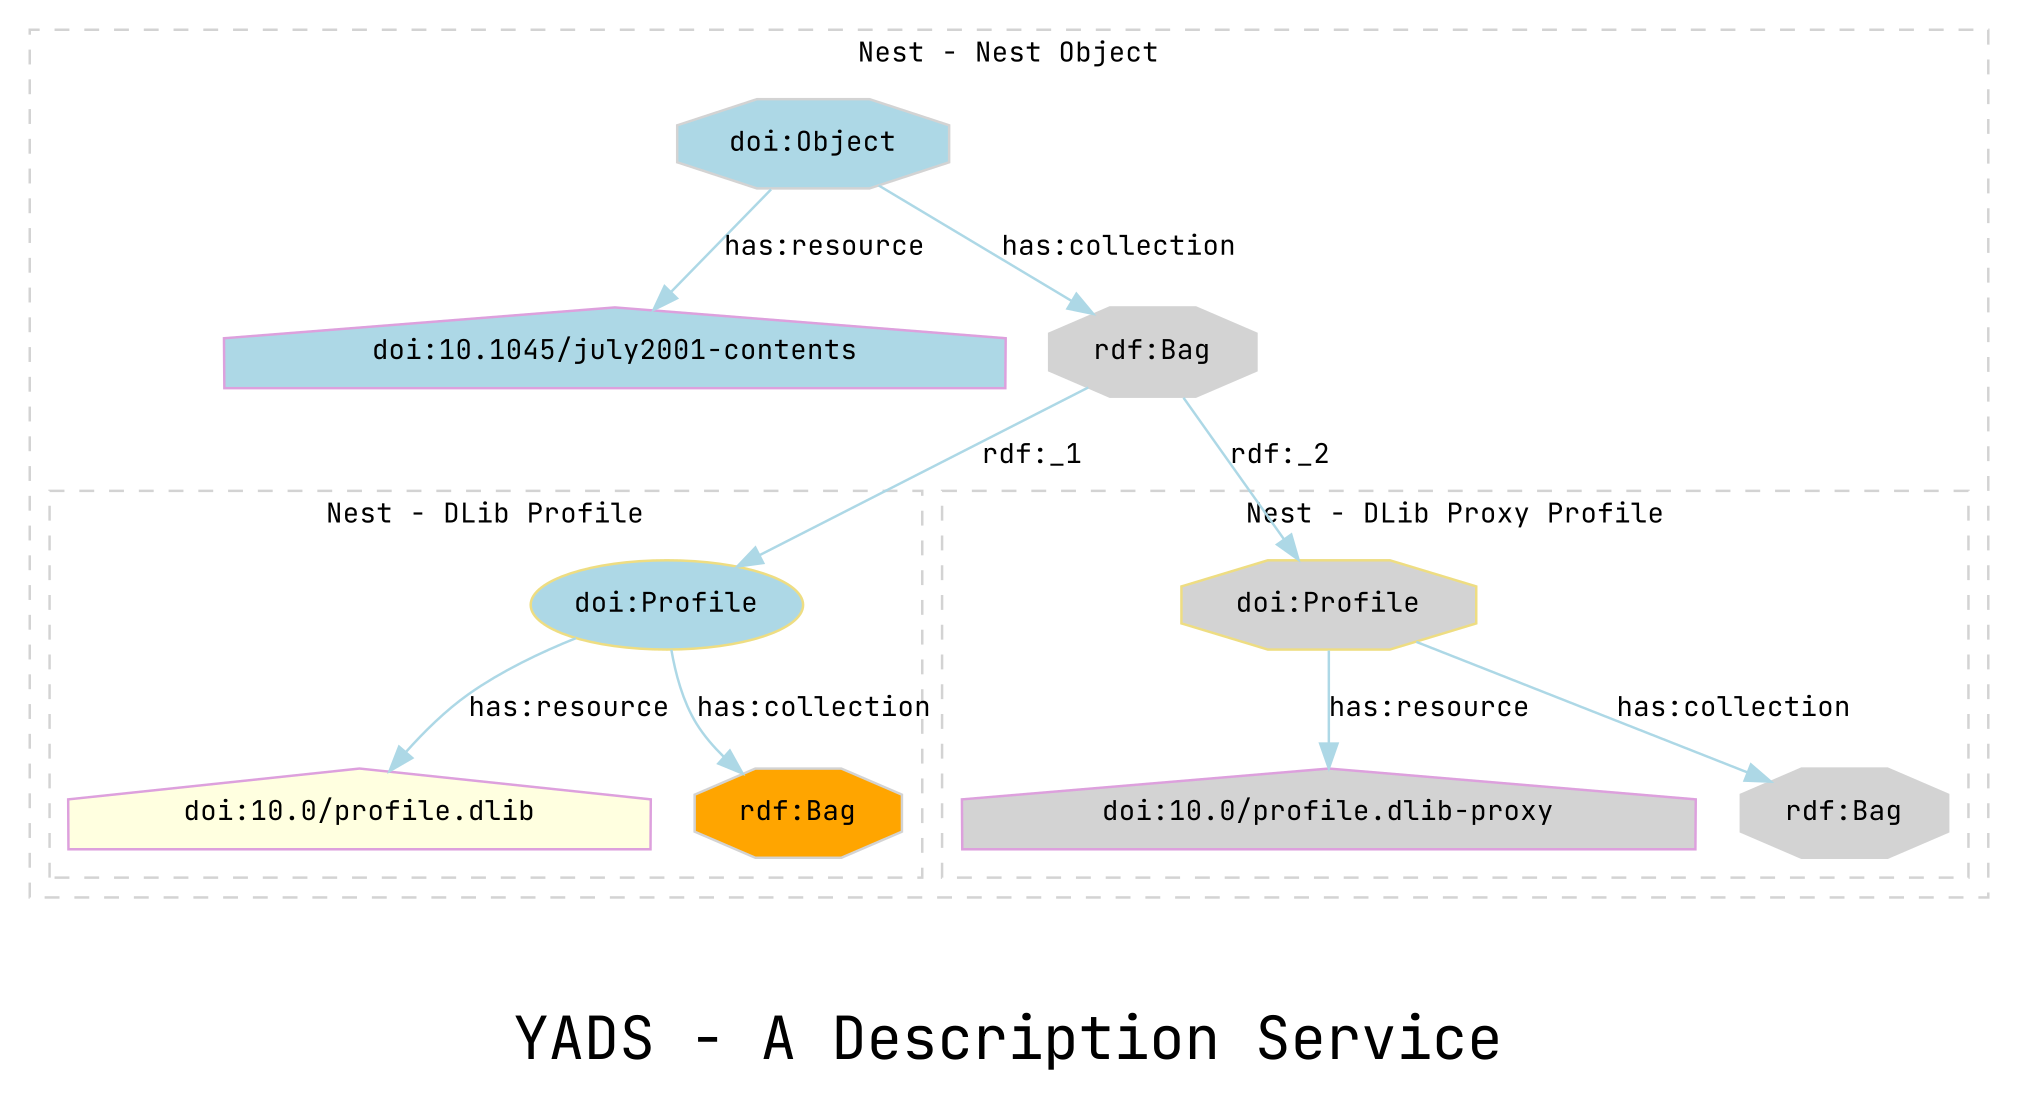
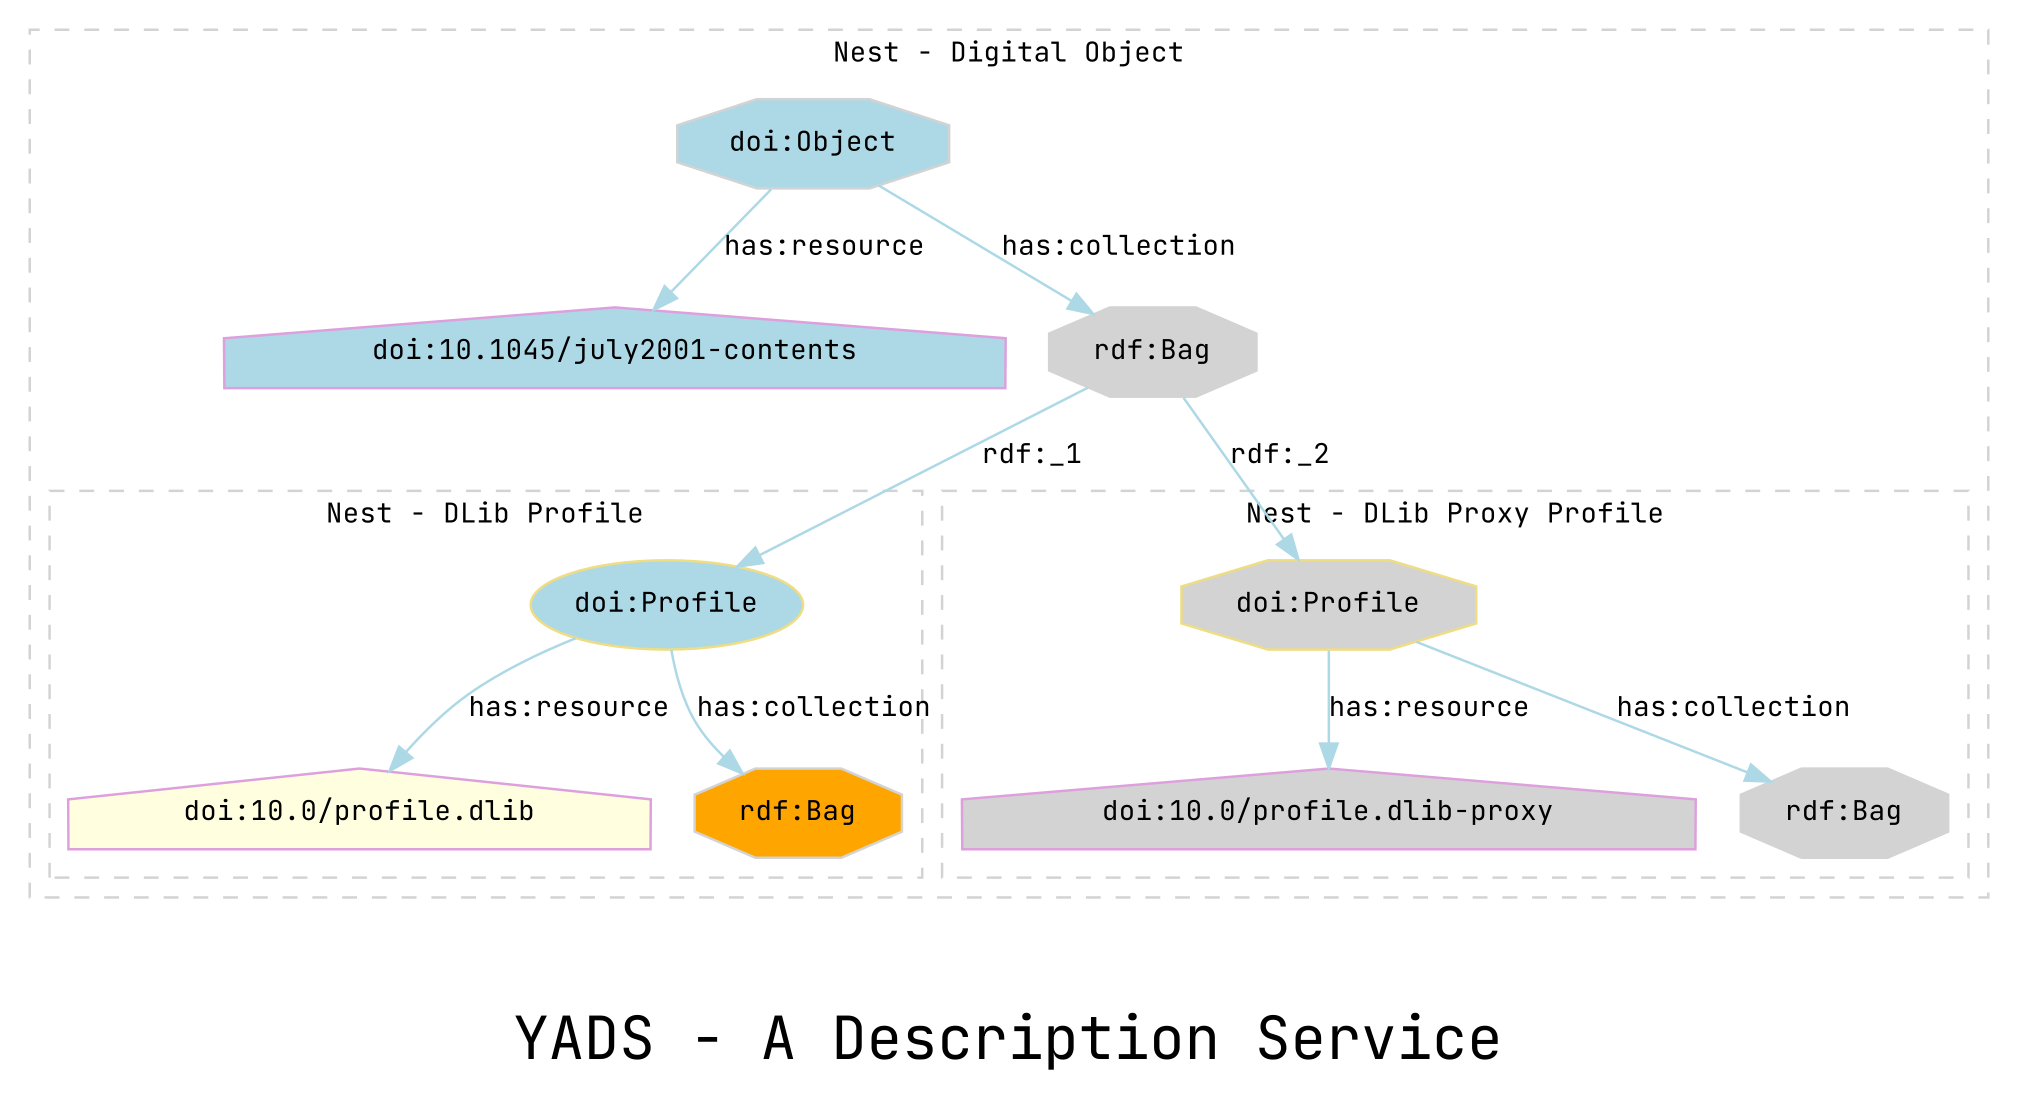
cluster "Nest - Nest Object": label "Nest - Nest Object" -> "Nest - Digital Object"
